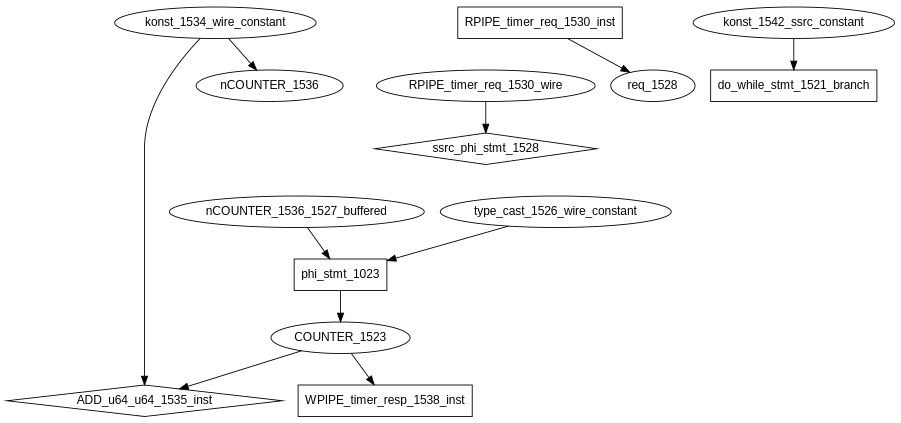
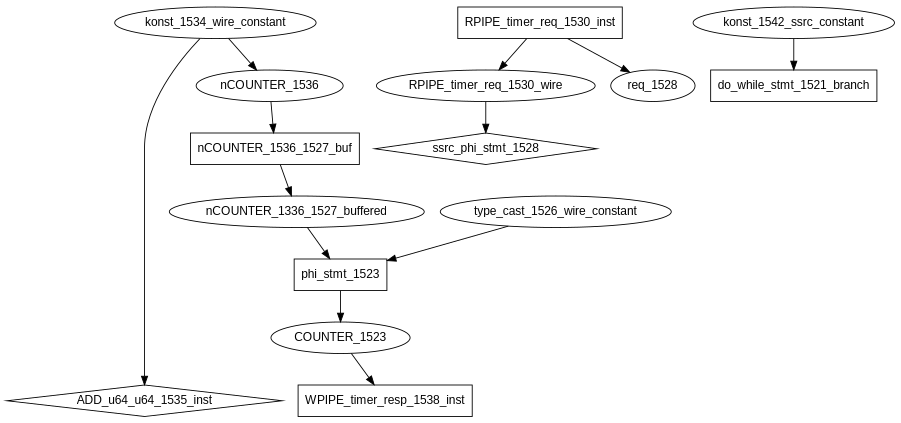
edge "RPIPE_timer_req_1530_inst" -> "RPIPE_timer_req_1530_wire": added
node "nCOUNTER_1536_1527_buf": added
node "nCOUNTER_1536_1527_buffered": label "nCOUNTER_1536_1527_buffered" -> "nCOUNTER_1336_1527_buffered"
node "phi_stmt_1023": label "phi_stmt_1023" -> "phi_stmt_1523"
edge "COUNTER_1523" -> "ADD_u64_u64_1535_inst": removed
